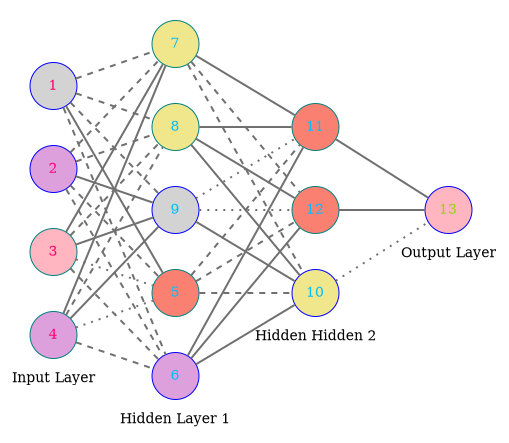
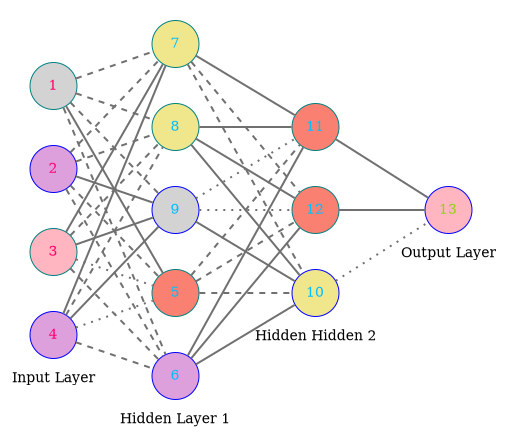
node "1": color blue -> teal
node "4": color teal -> blue
